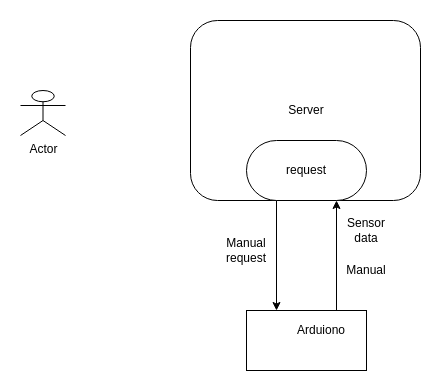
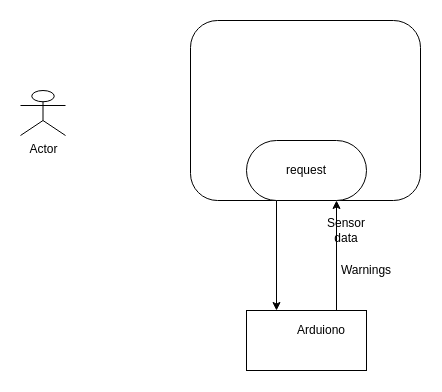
node "Server": removed
node "Sensor data": moved (367, 231) -> (347, 231)
node "Manual request": removed
node "Manual": label "Manual" -> "Warnings"
